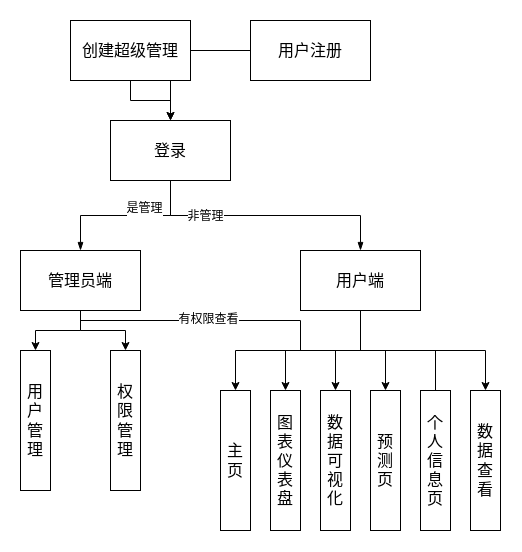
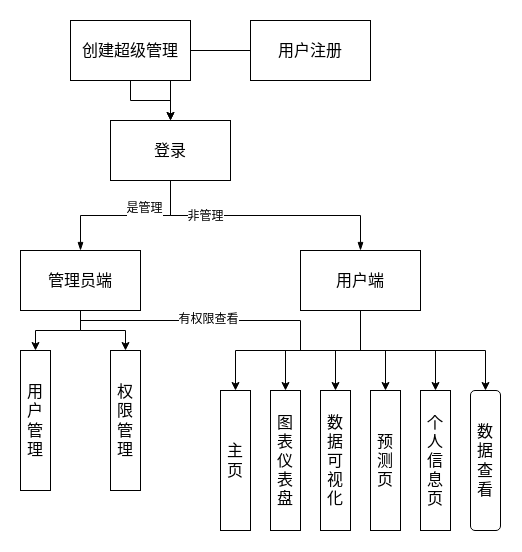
edge "用户端" -- "个人信息页": arrowhead none -> classic
node "数据查看": shape rectangle -> rounded rectangle
